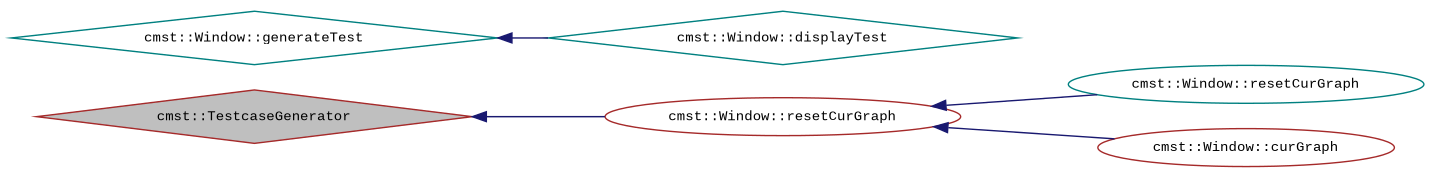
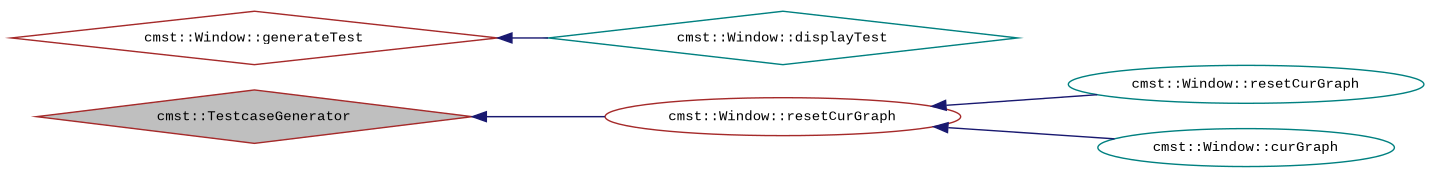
node "cmst::Window::generateTest": color teal -> brown
node "cmst::Window::curGraph": color brown -> teal
